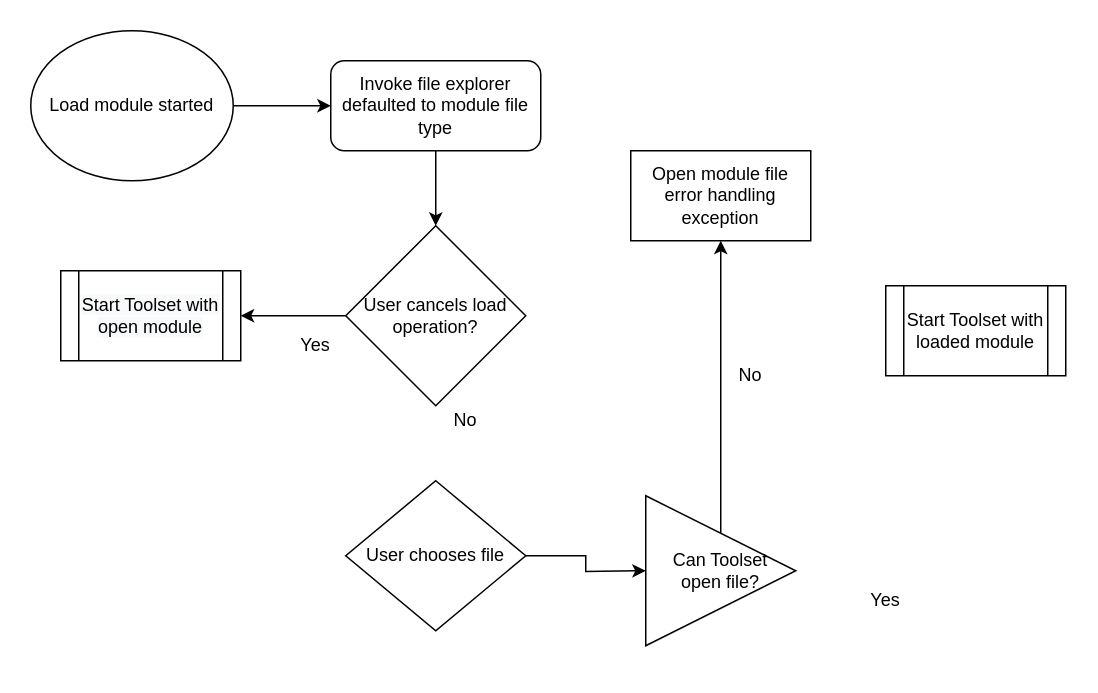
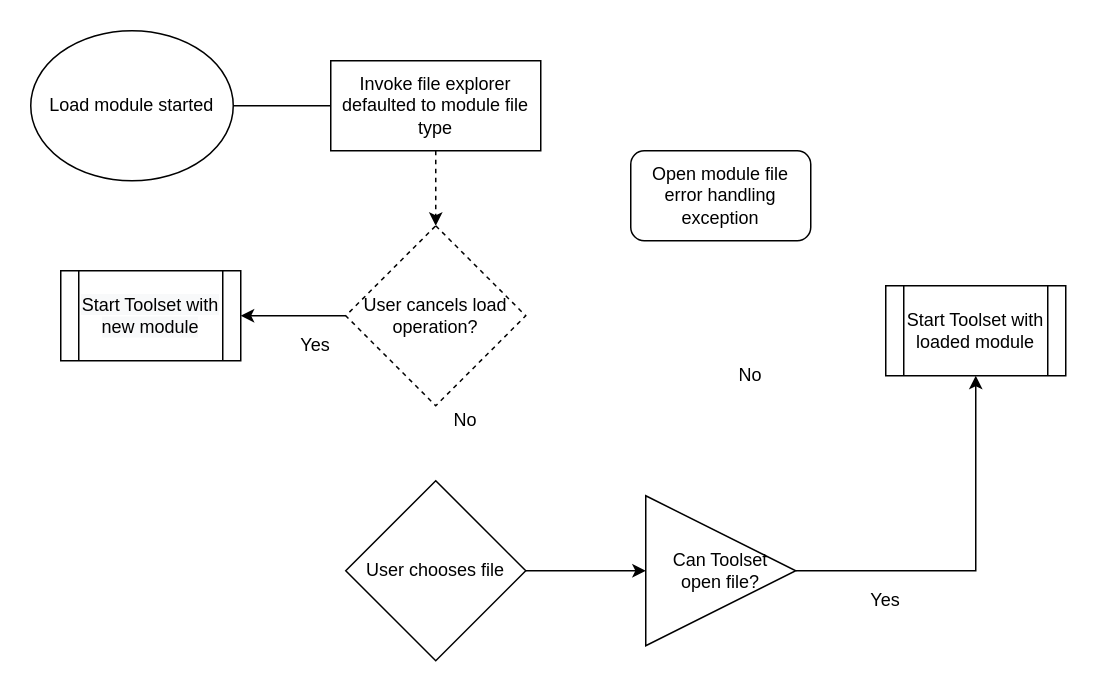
edge "Load module started" -> "Invoke file explorer defaulted to module file type": arrowhead classic -> none
node "Invoke file explorer defaulted to module file type": shape rounded rectangle -> rectangle
edge "Invoke file explorer defaulted to module file type" -> "User cancels load operation?": style solid -> dashed
node "Open module file error handling exception": shape rectangle -> rounded rectangle
node "Start Toolset with open module": label "Start Toolset with open module" -> "Start Toolset with new module"
node "User cancels load operation?": style solid -> dashed
edge "Can Toolset open file?" -> "Open module file error handling exception": removed
node "User chooses file": size 180x150 -> 180x180
edge "Can Toolset open file?" -> "Start Toolset with loaded module": added
